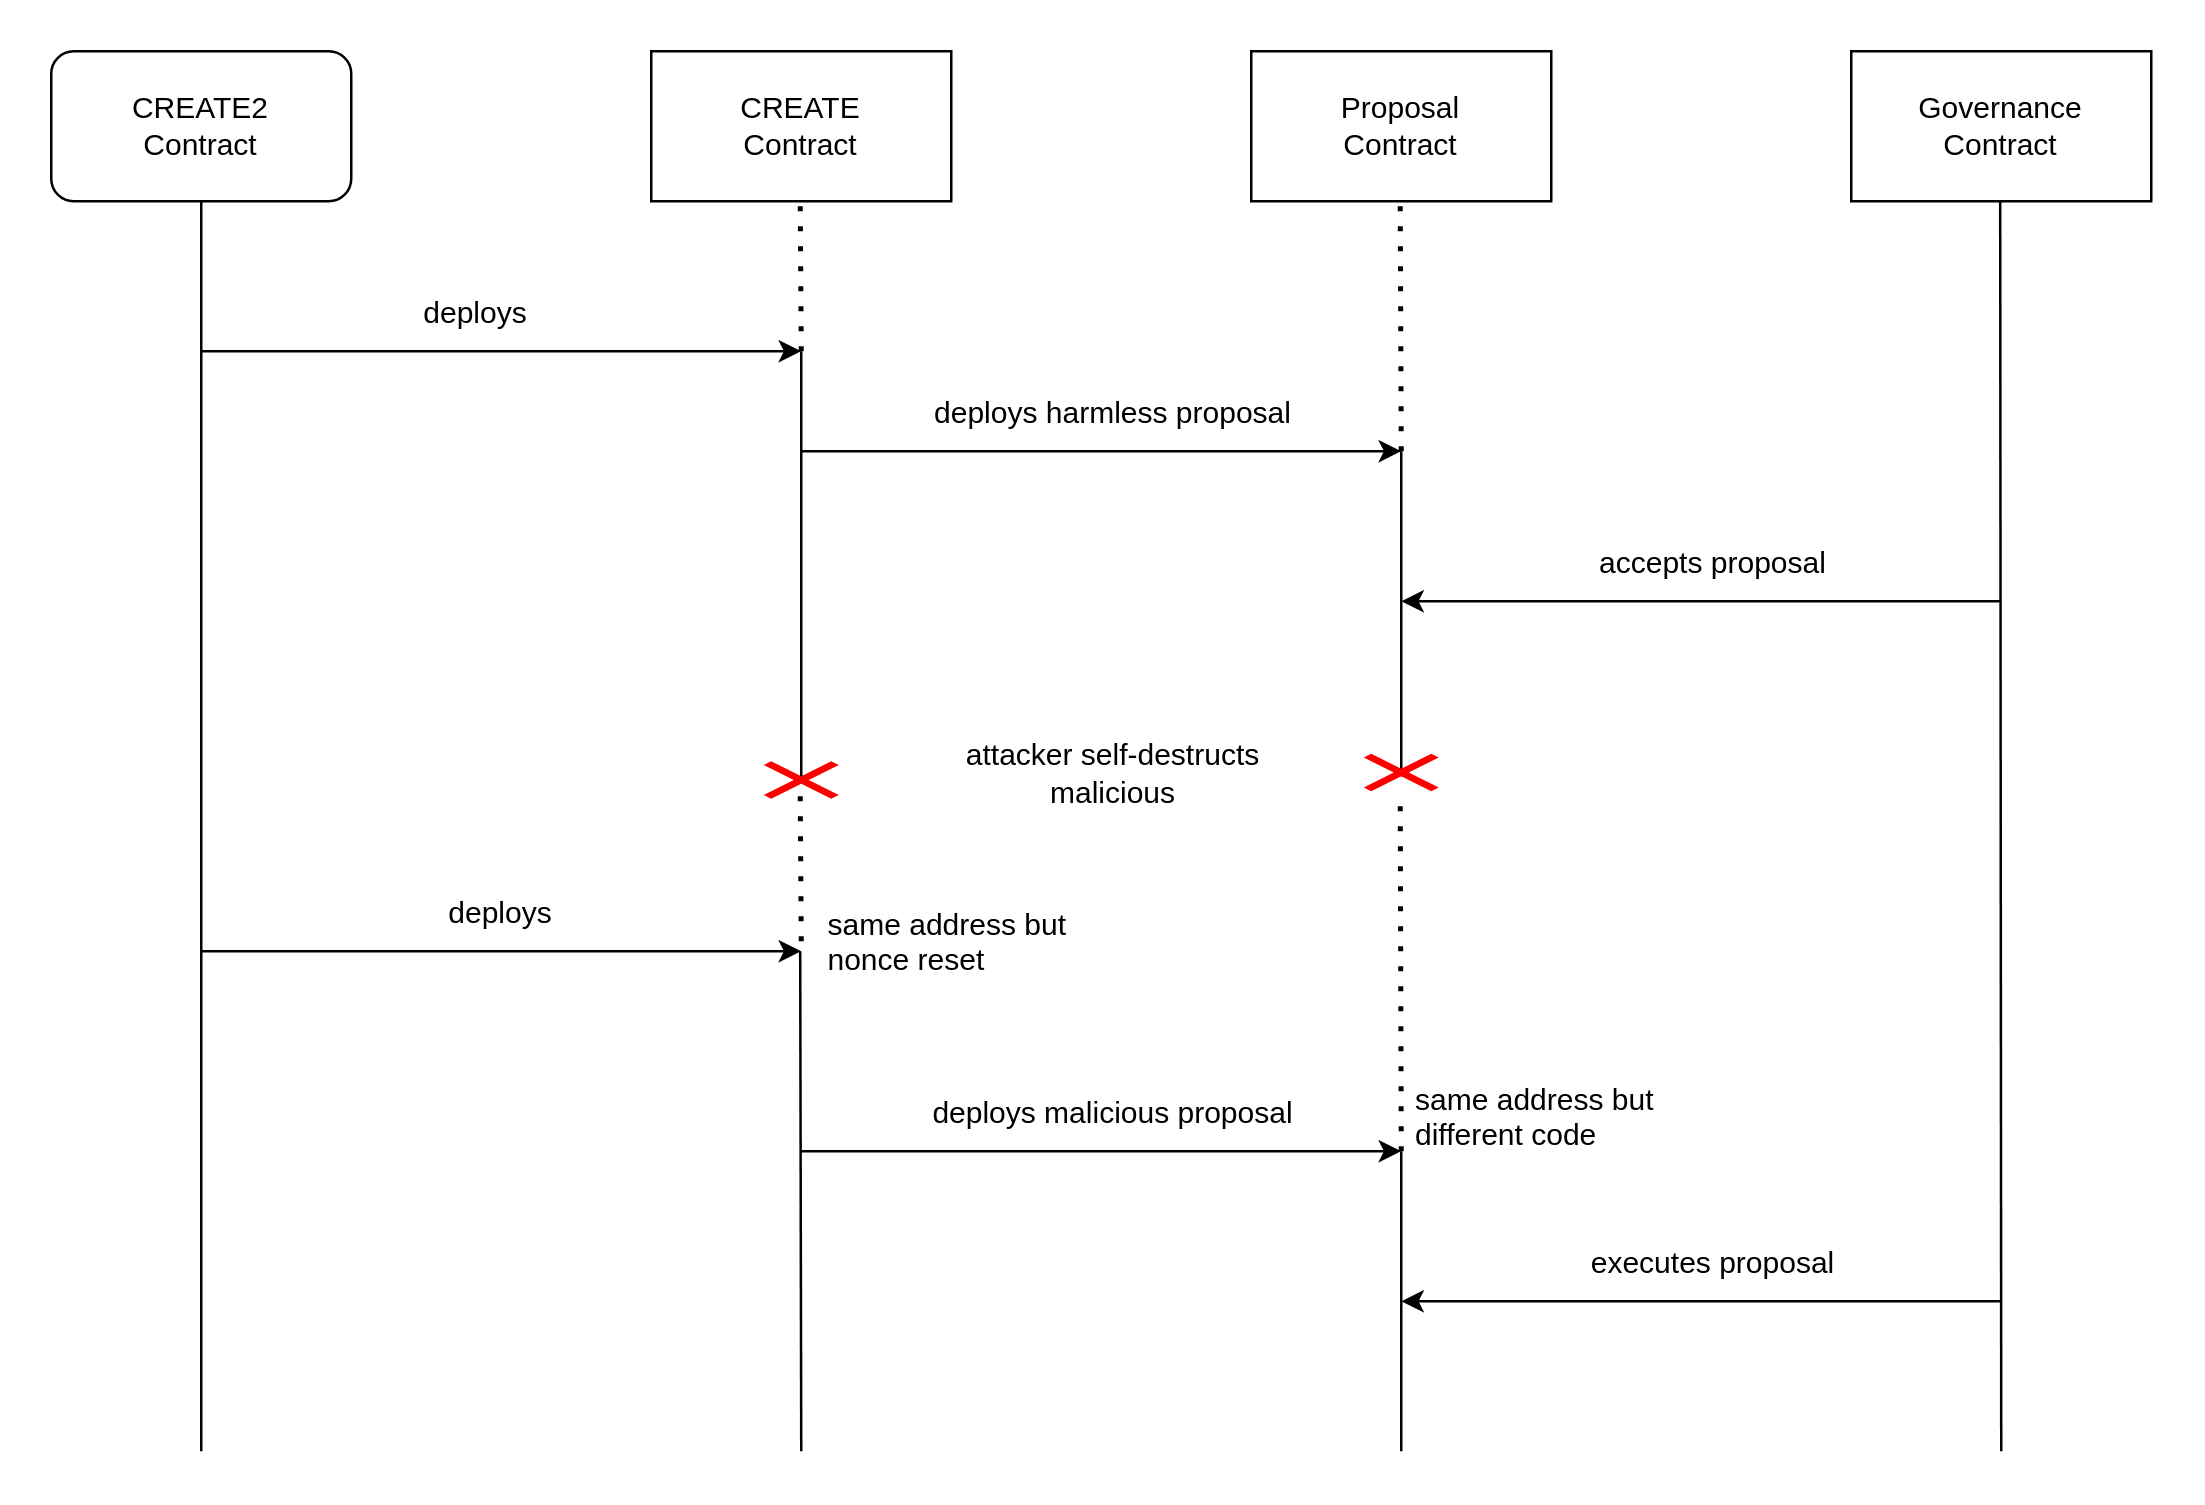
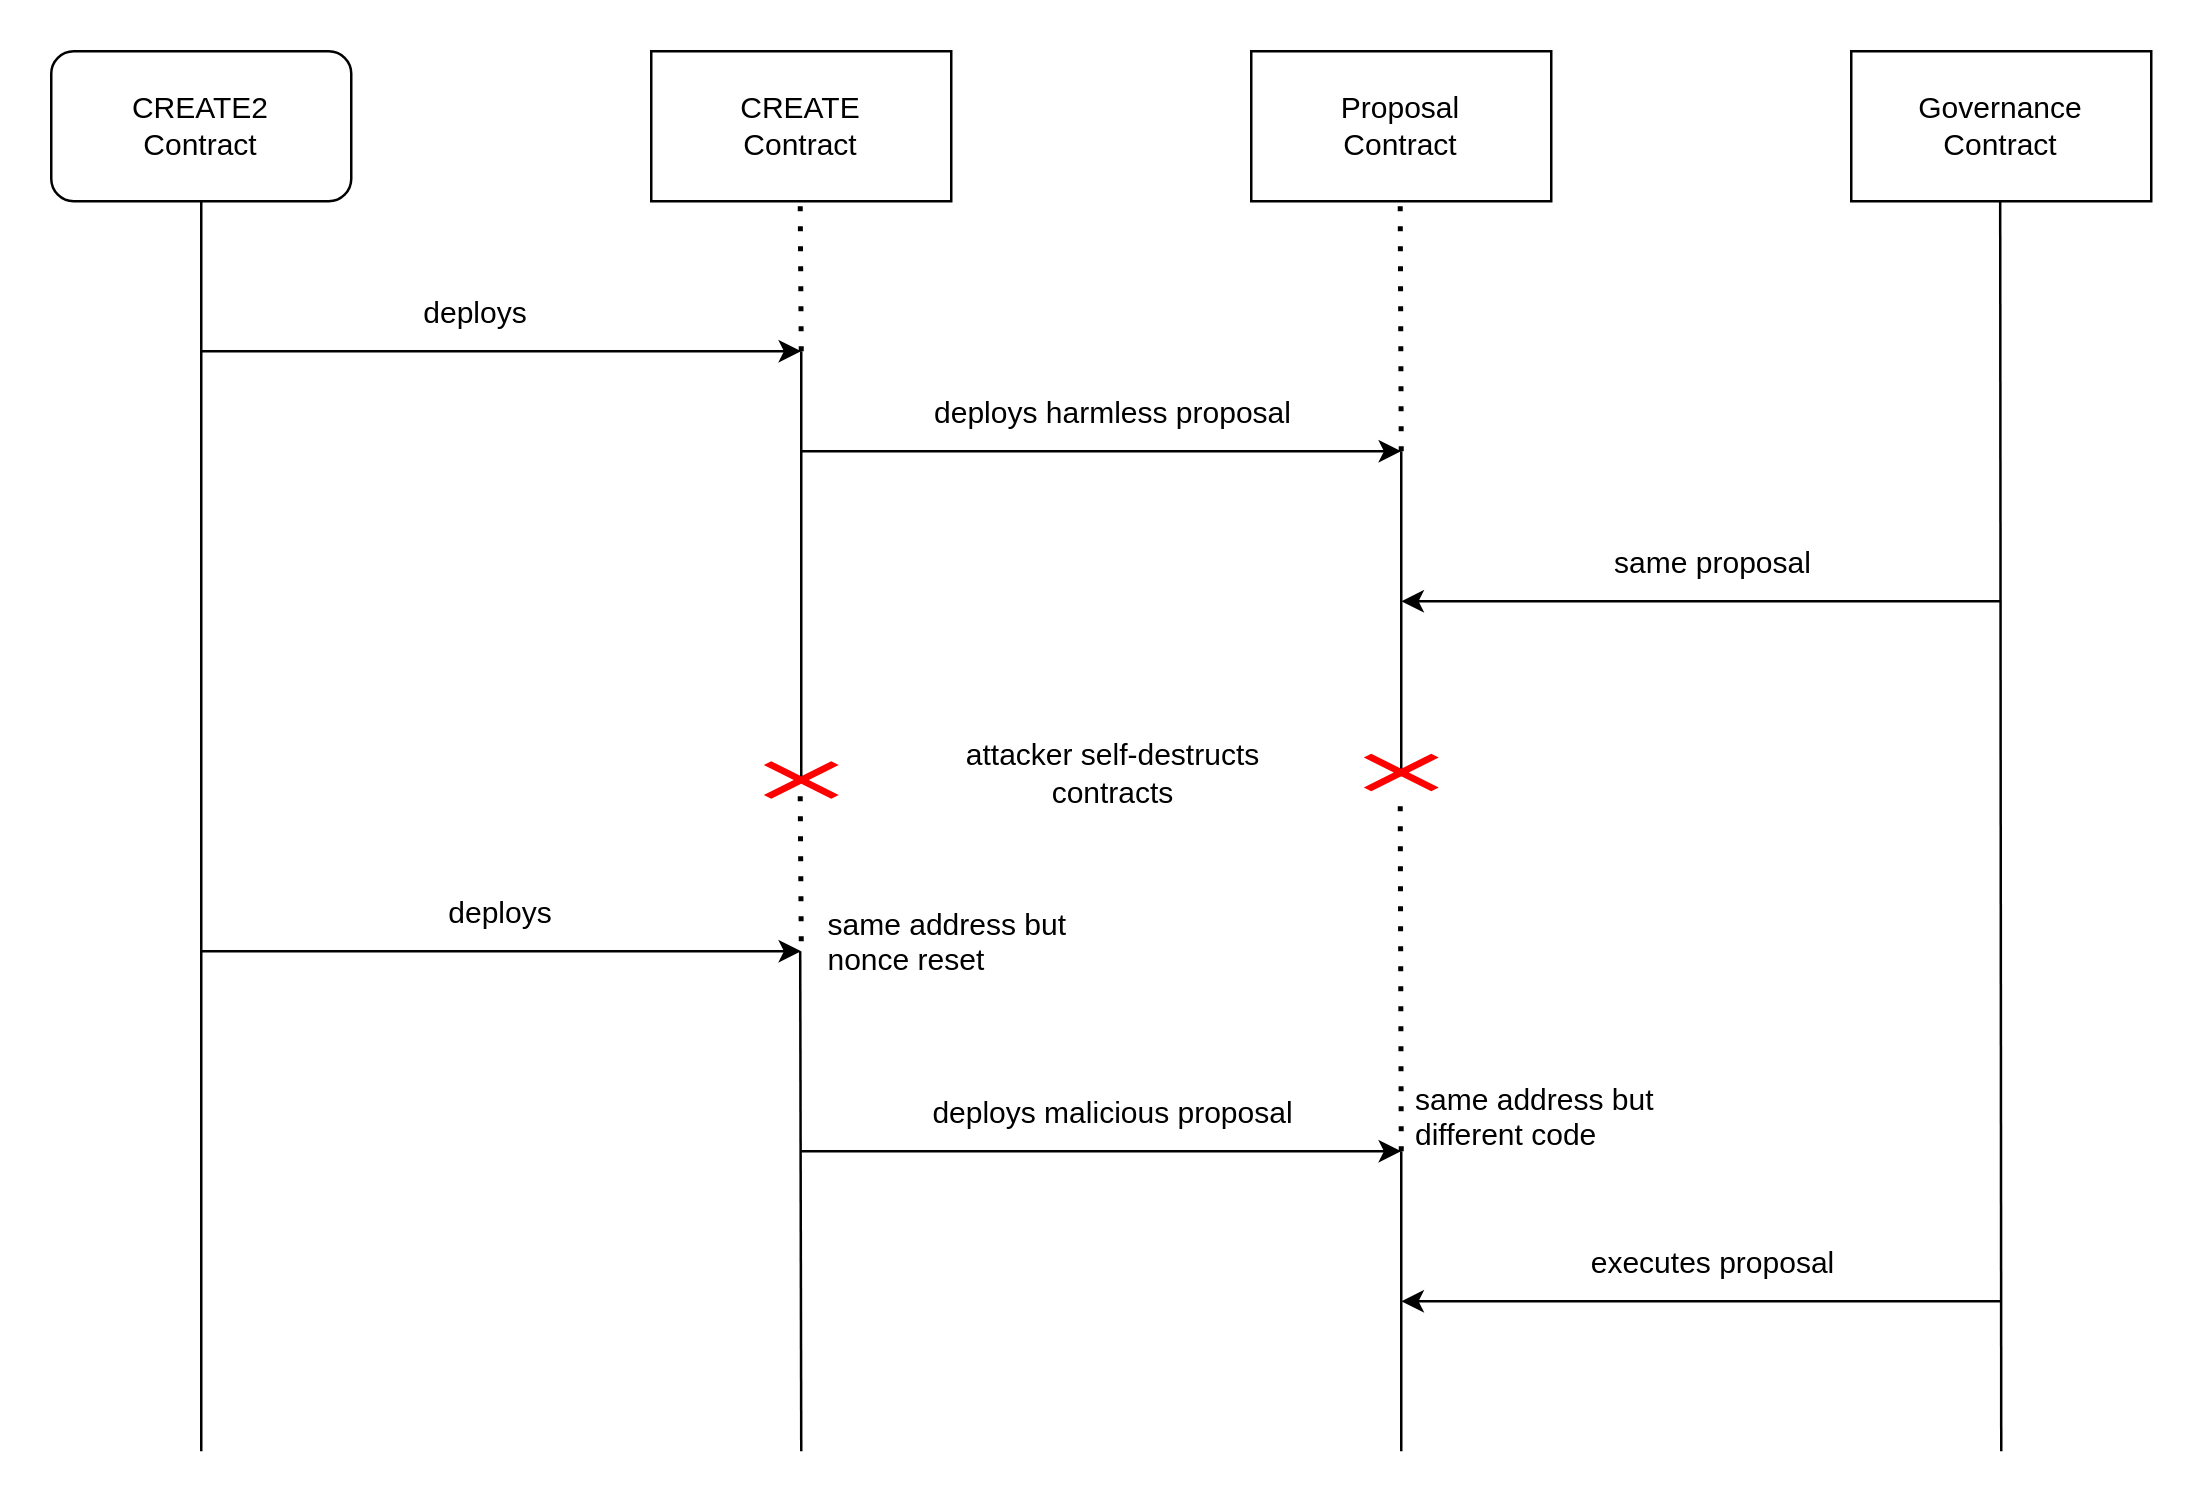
node "accepts proposal": label "accepts proposal" -> "same proposal"
node "attacker self-destructs malicious": label "attacker self-destructs malicious" -> "attacker self-destructs contracts"
